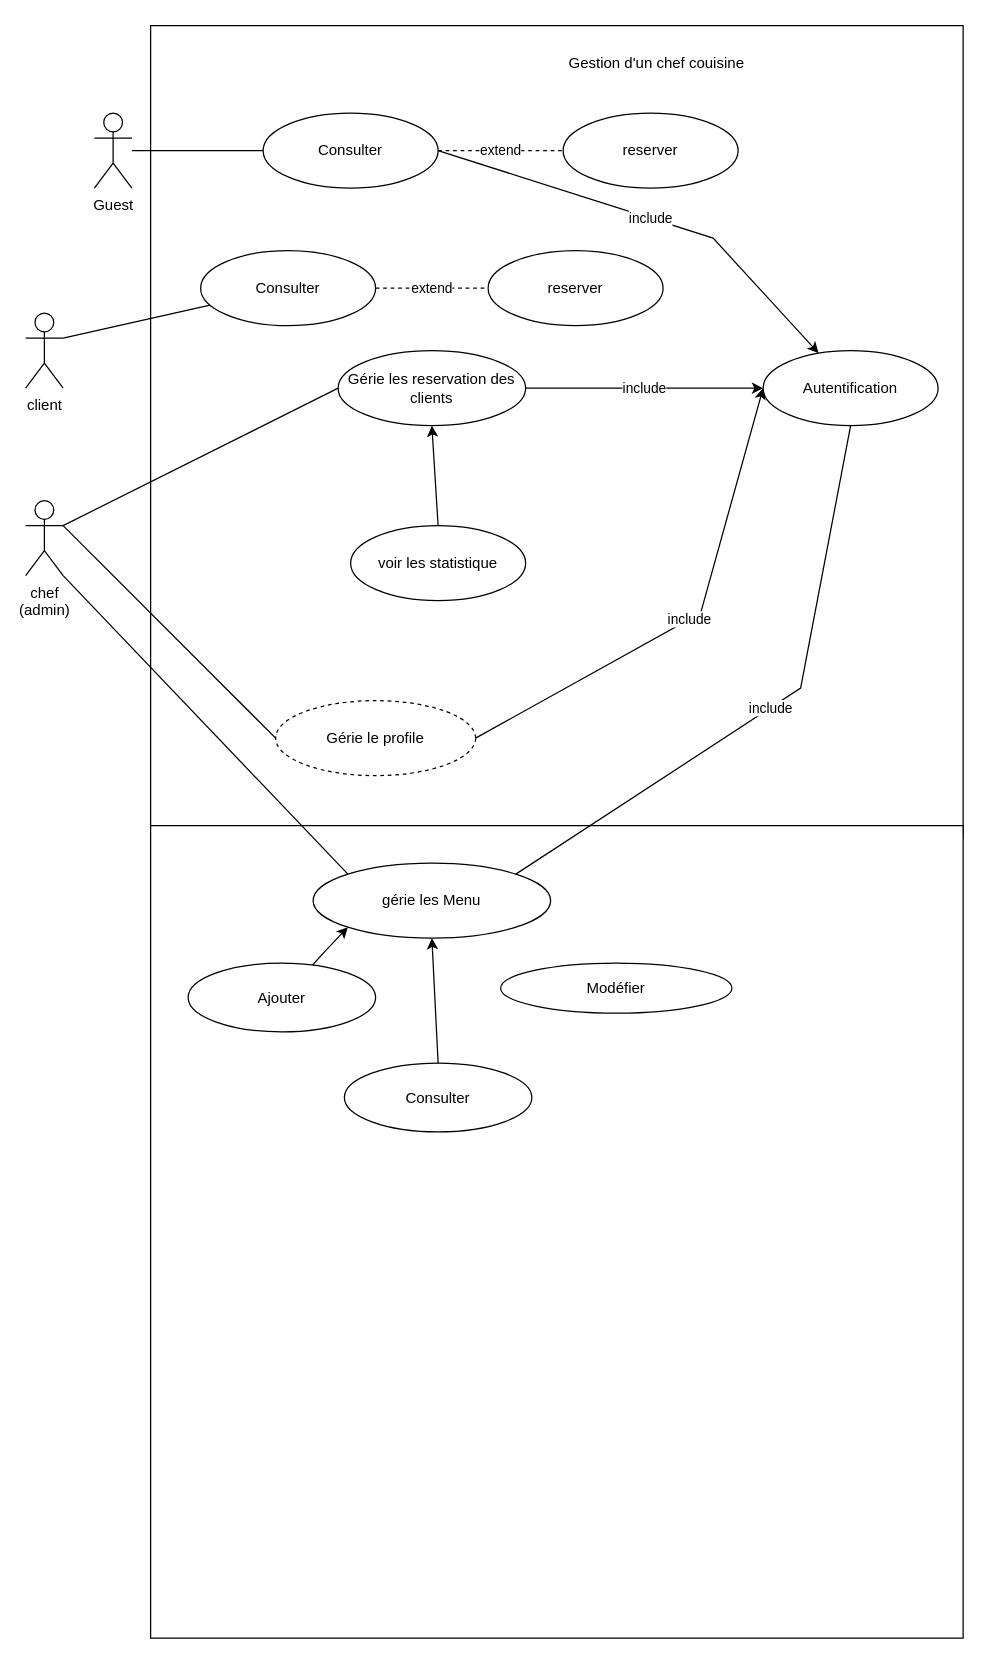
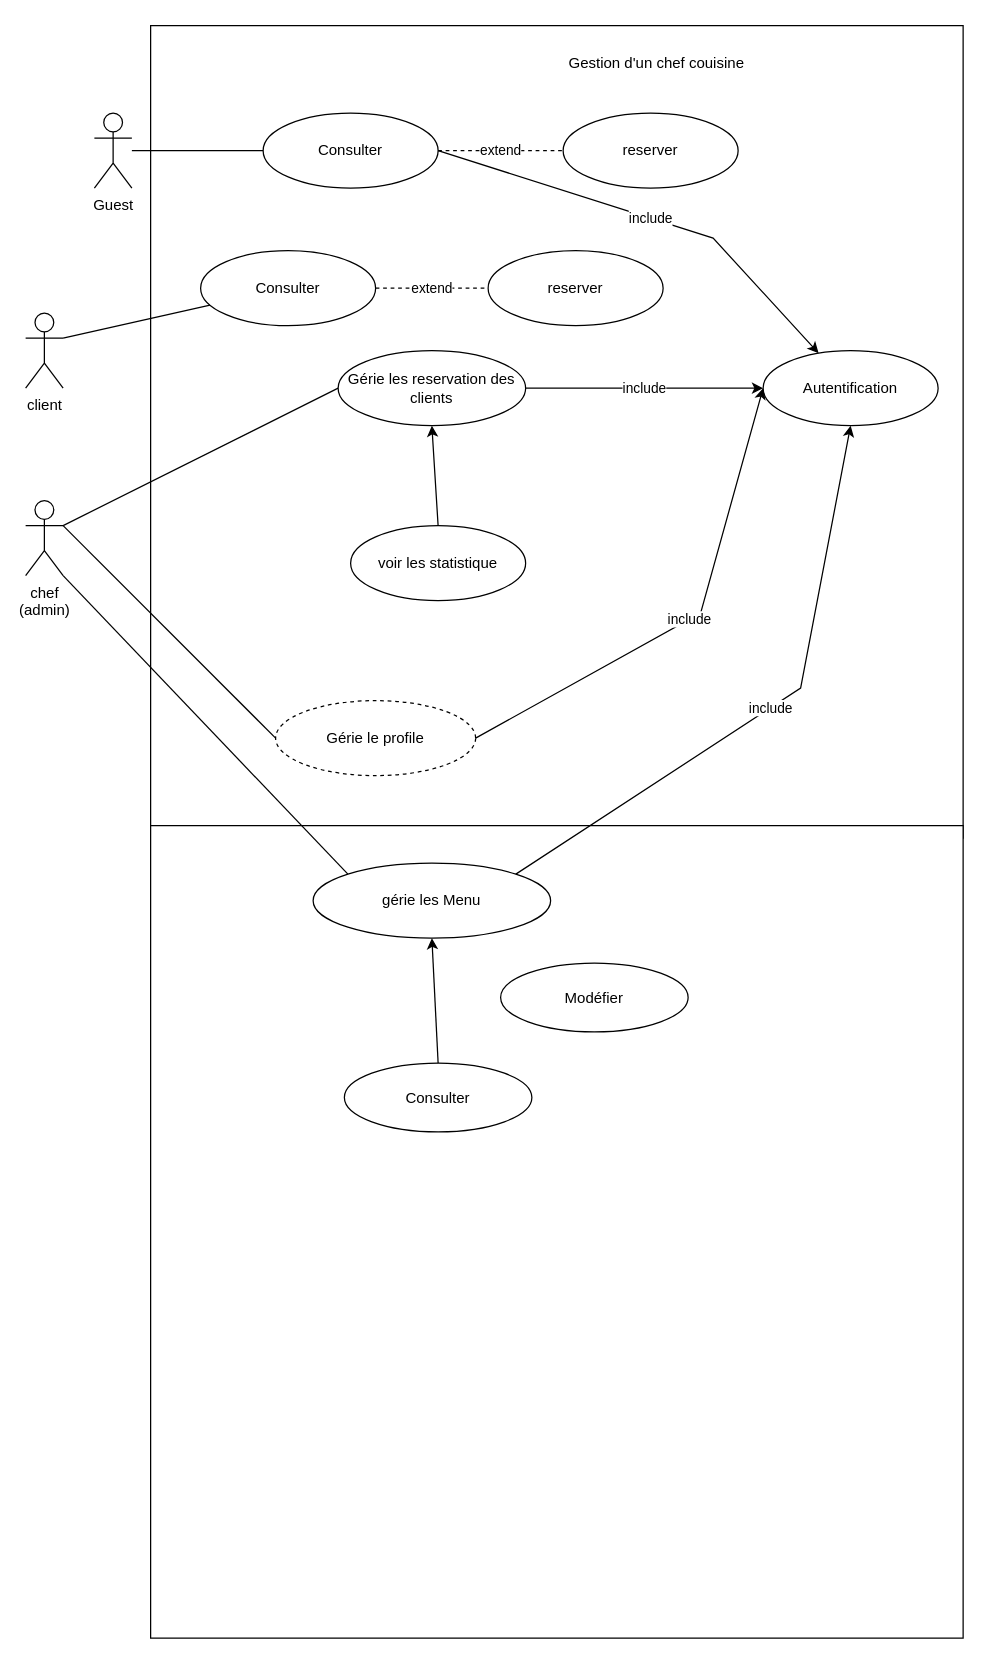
edge "Autentification" -- "gérie les Menu": arrowhead none -> classic
edge "Ajouter" -> "gérie les Menu": removed
node "Modéfier": size 231x50 -> 188x69
node "Ajouter": removed
